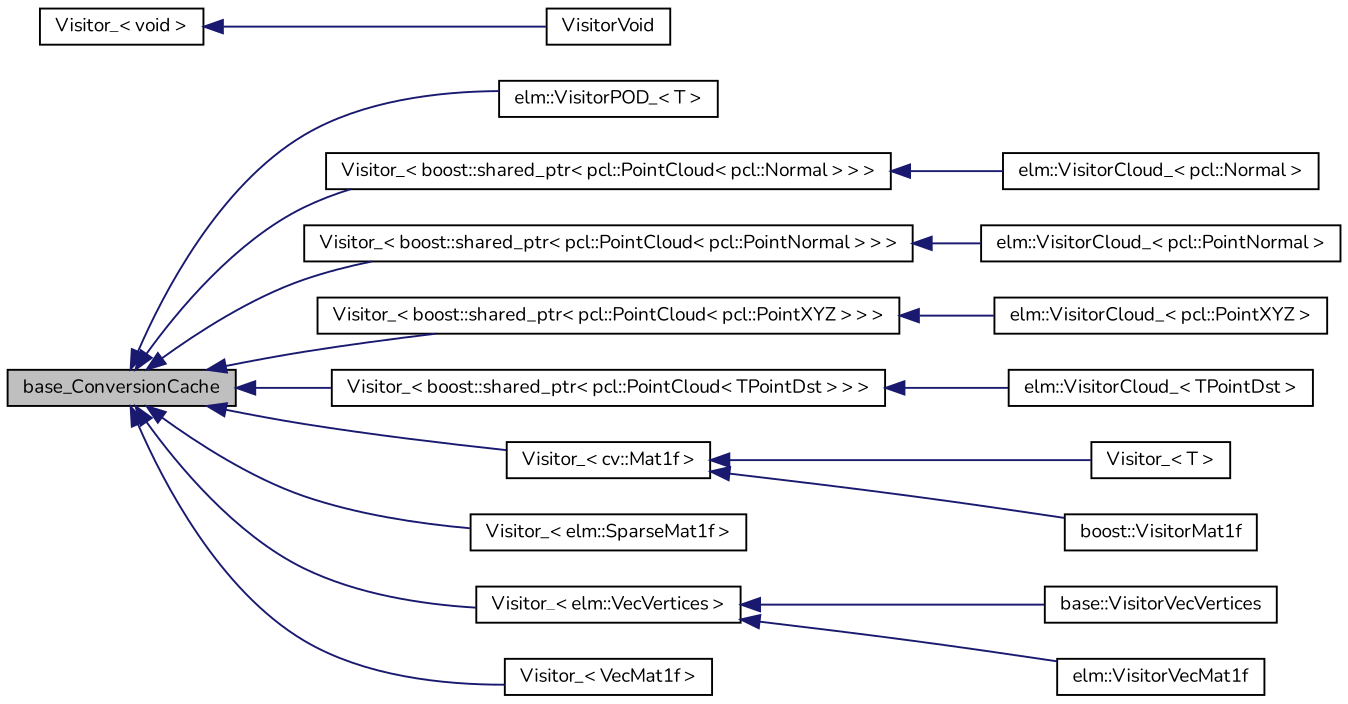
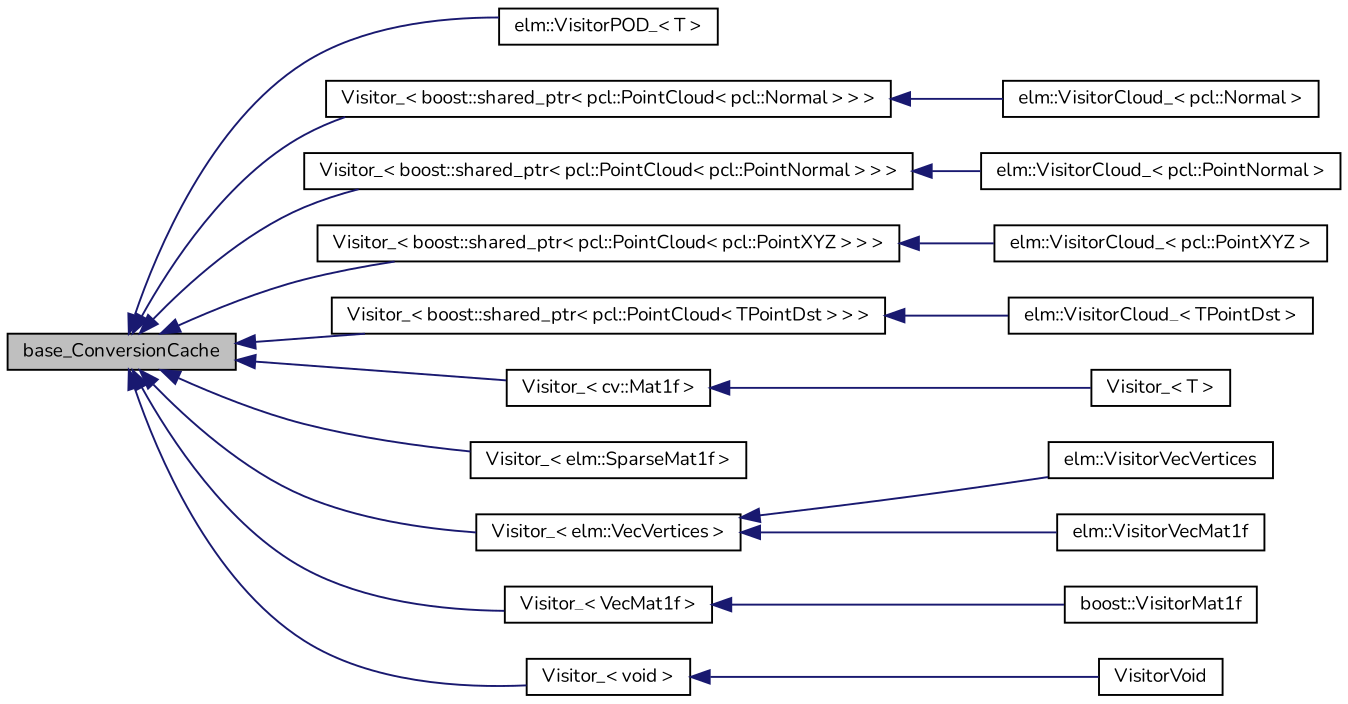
edge "boost::VisitorMat1f" -> "Visitor_< cv::Mat1f >": now "boost::VisitorMat1f" -> "Visitor_< VecMat1f >"
node "base::VisitorVecVertices": label "base::VisitorVecVertices" -> "elm::VisitorVecVertices"
edge "Visitor_< void >" -> "base_ConversionCache": added
